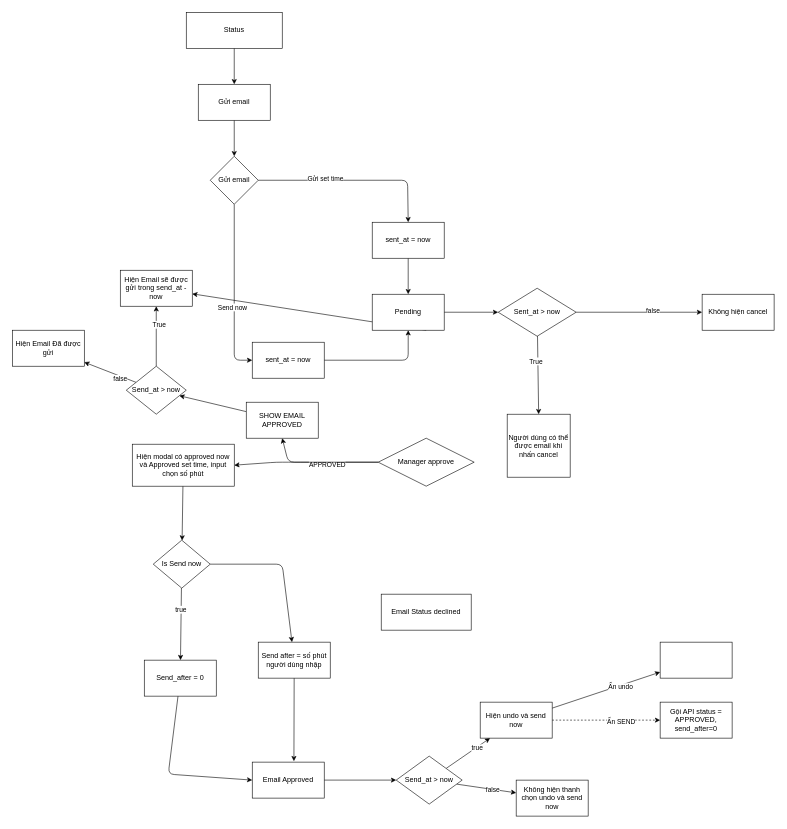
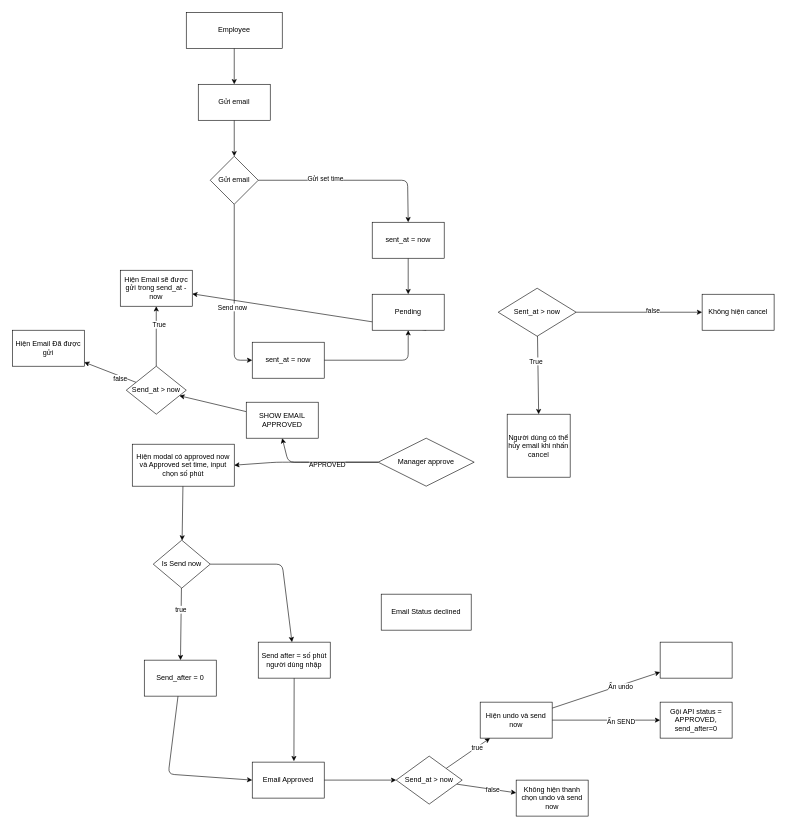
node "Status": label "Status" -> "Employee"
edge "Pending" -> "Sent_at > now": removed
node "Người dùng có thể được email khi nhấn cancel": label "Người dùng có thể được email khi nhấn cancel" -> "Người dùng có thể hủy email khi nhấn cancel"
edge "Hiện undo và send now" -> "Gội API status = APPROVED, send_after=0": style dashed -> solid
